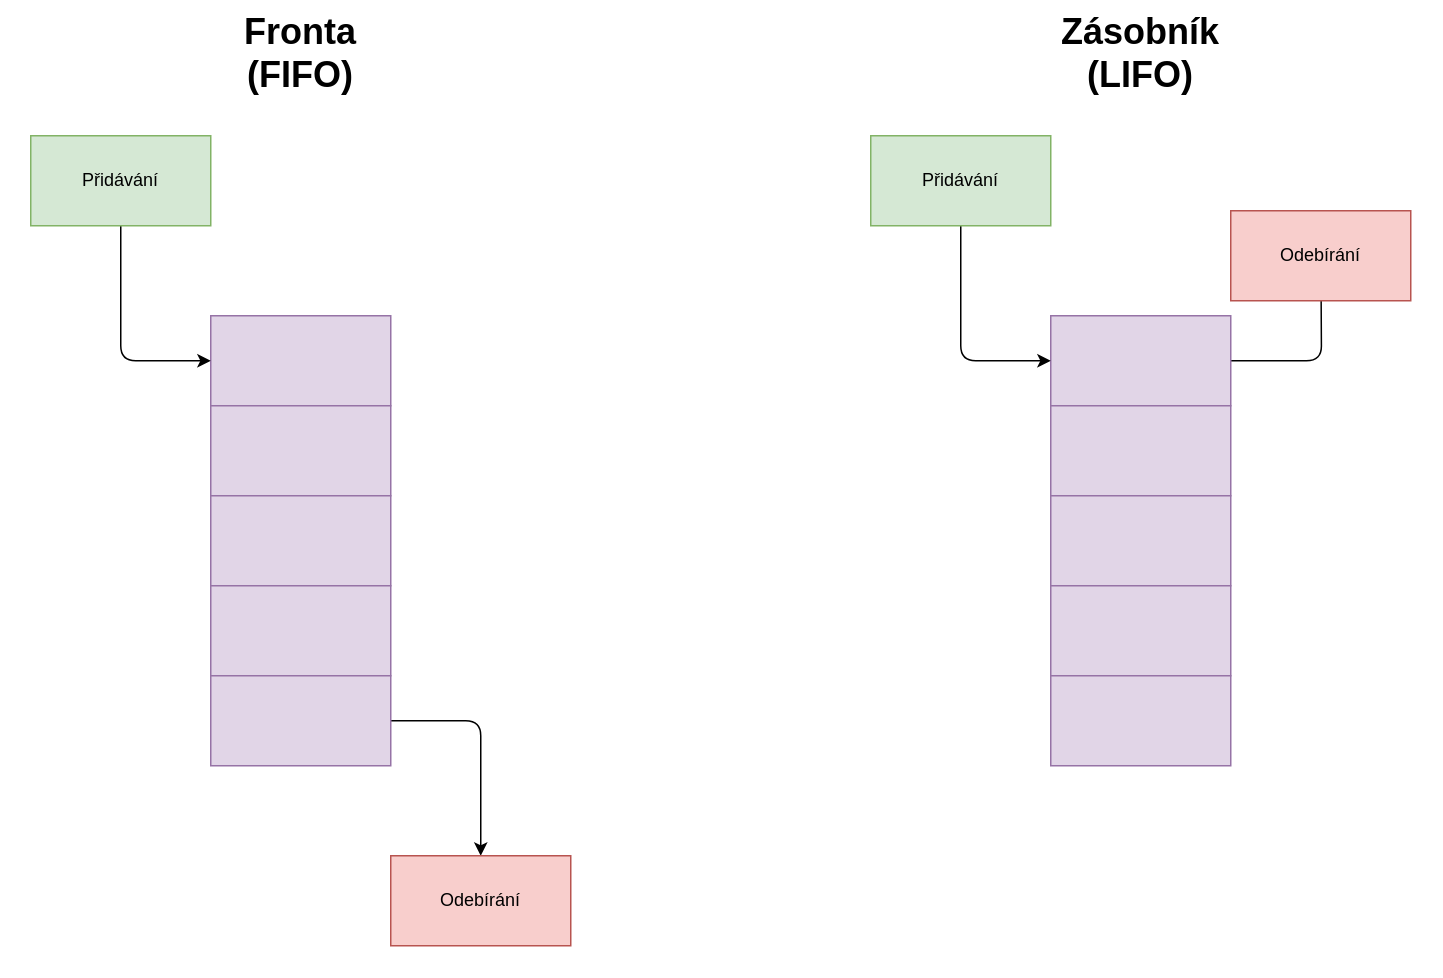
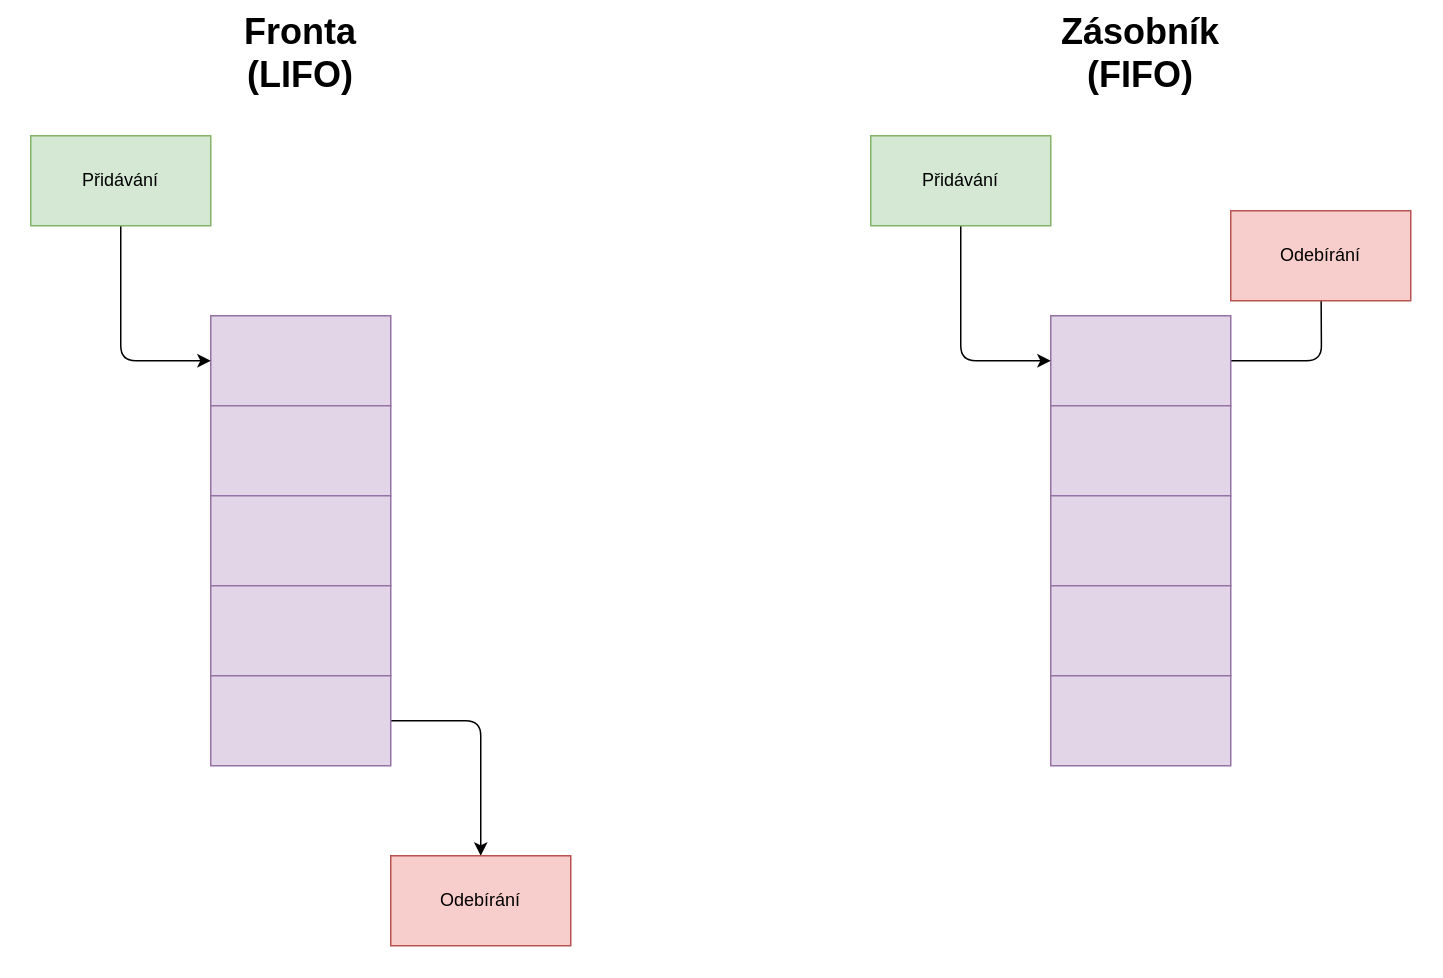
node "Fronta(FIFO)": label "Fronta(FIFO)" -> "Fronta(LIFO)"
node "Zásobník(LIFO)": label "Zásobník(LIFO)" -> "Zásobník(FIFO)"
